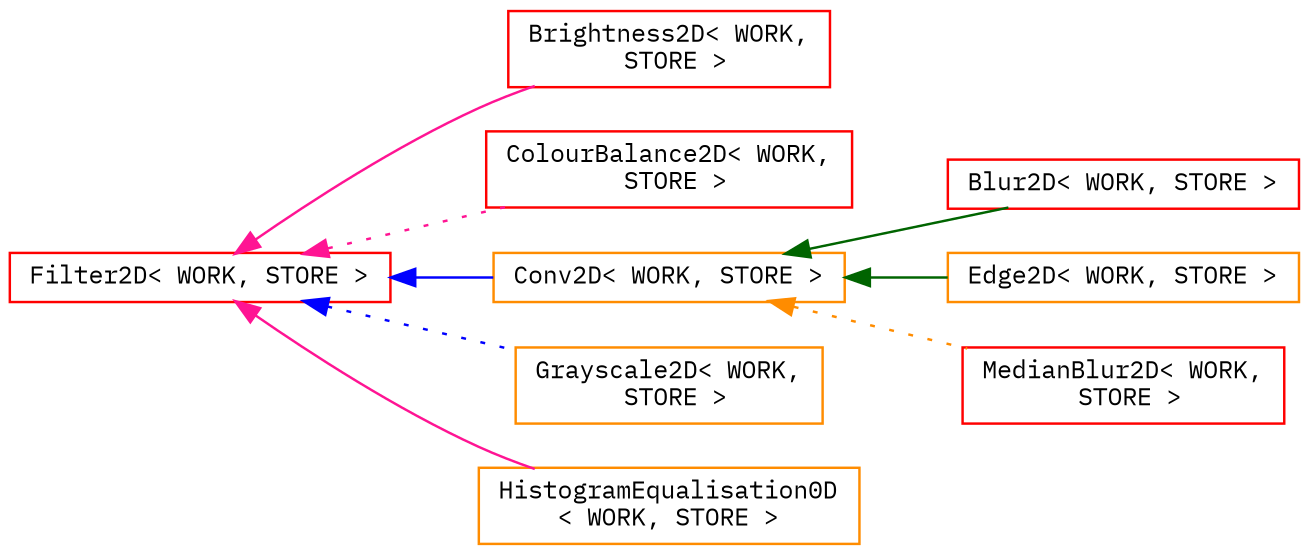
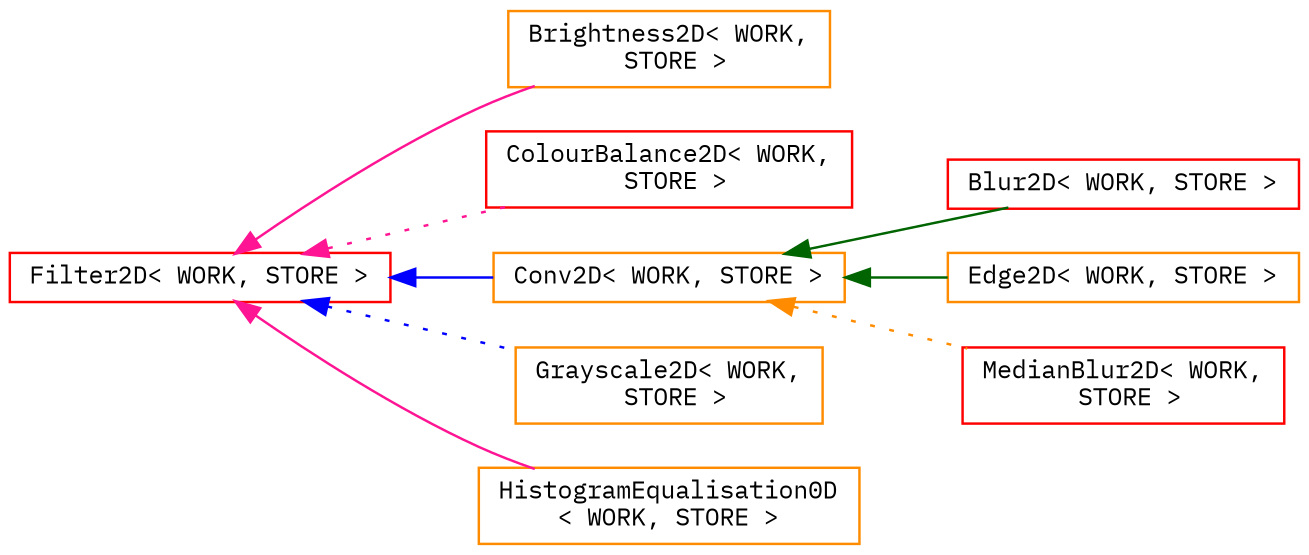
node "Brightness2D< WORK, STORE >": color red -> darkorange
